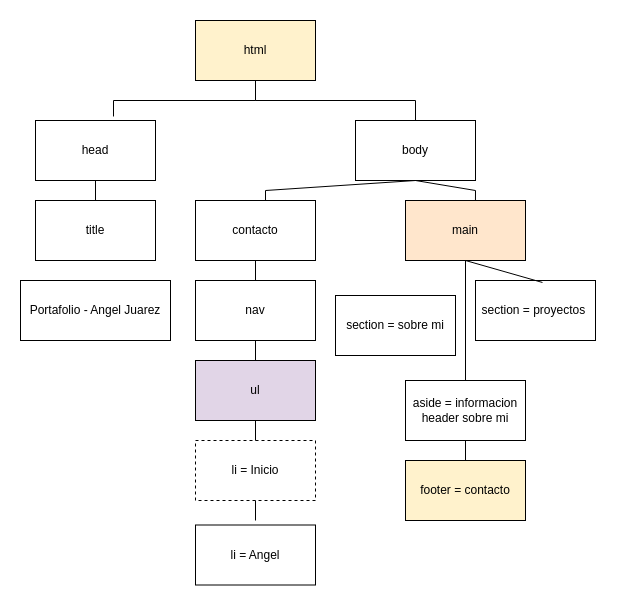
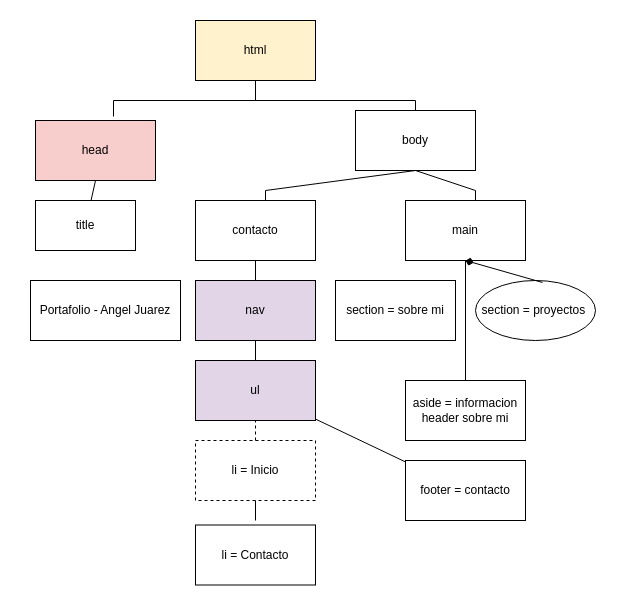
node "head": fillcolor #ffffff -> #f8cecc
node "body": moved (416, 151) -> (416, 141)
node "title": size 120x60 -> 100x50
node "main": fillcolor #ffe6cc -> #ffffff
edge "main" -- "section = proyectos": arrowhead none -> diamond
node "Portafolio - Angel Juarez": moved (96, 311) -> (106, 311)
node "nav": fillcolor #ffffff -> #e1d5e7
node "section = proyectos": shape rectangle -> ellipse
node "section = sobre mi": moved (396, 326) -> (396, 311)
edge "ul" -- "li = Inicio": style solid -> dashed
edge "aside = informacion header sobre mi" -- "footer = contacto": now "ul" -- "footer = contacto"
node "footer = contacto": fillcolor #fff2cc -> #ffffff
node "li = Angel": label "li = Angel" -> "li = Contacto"
